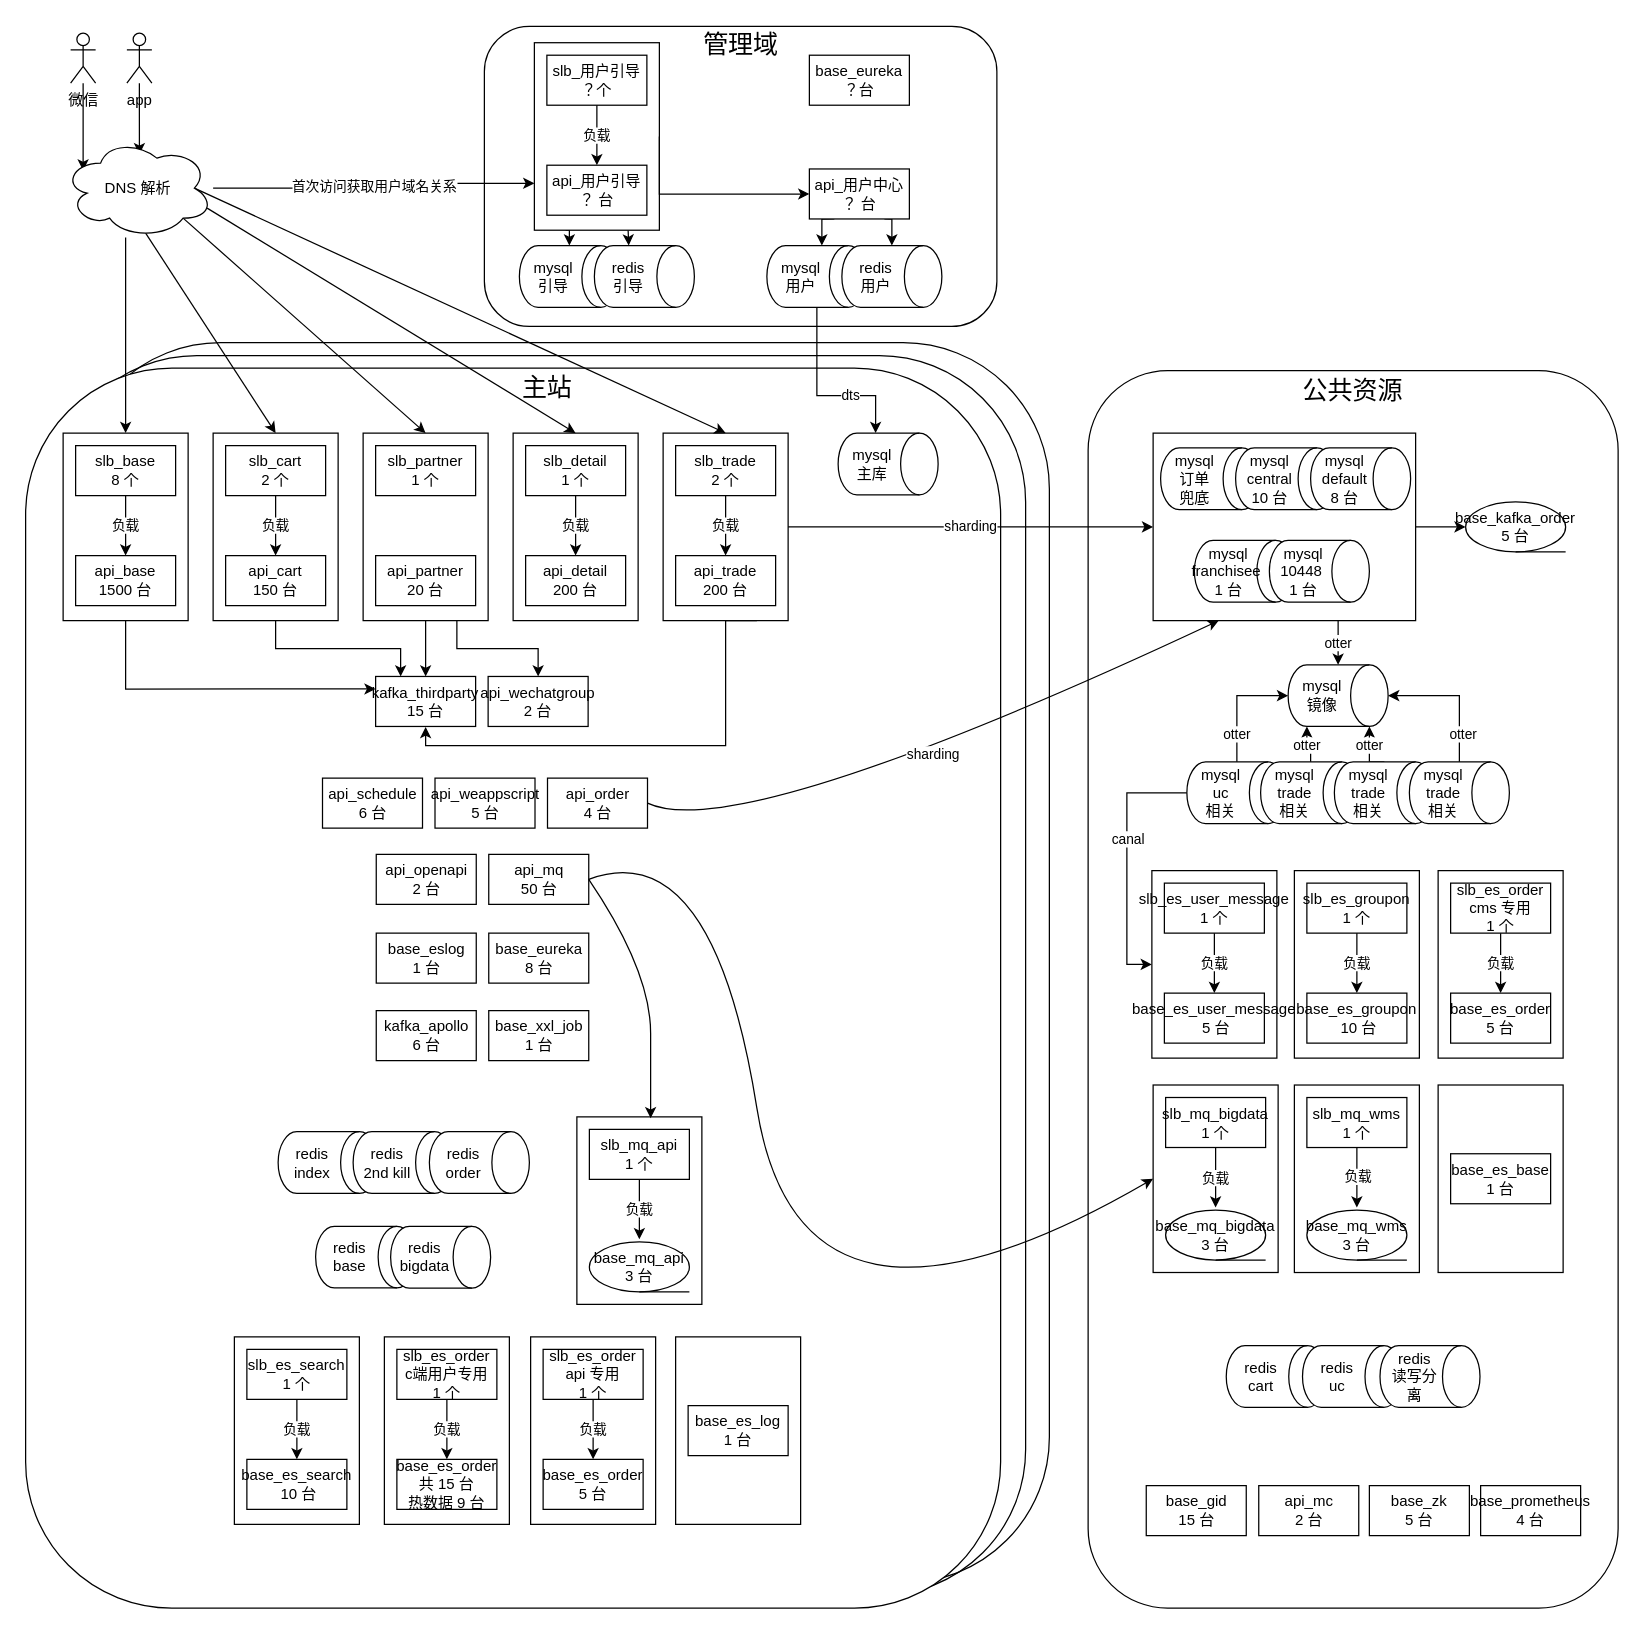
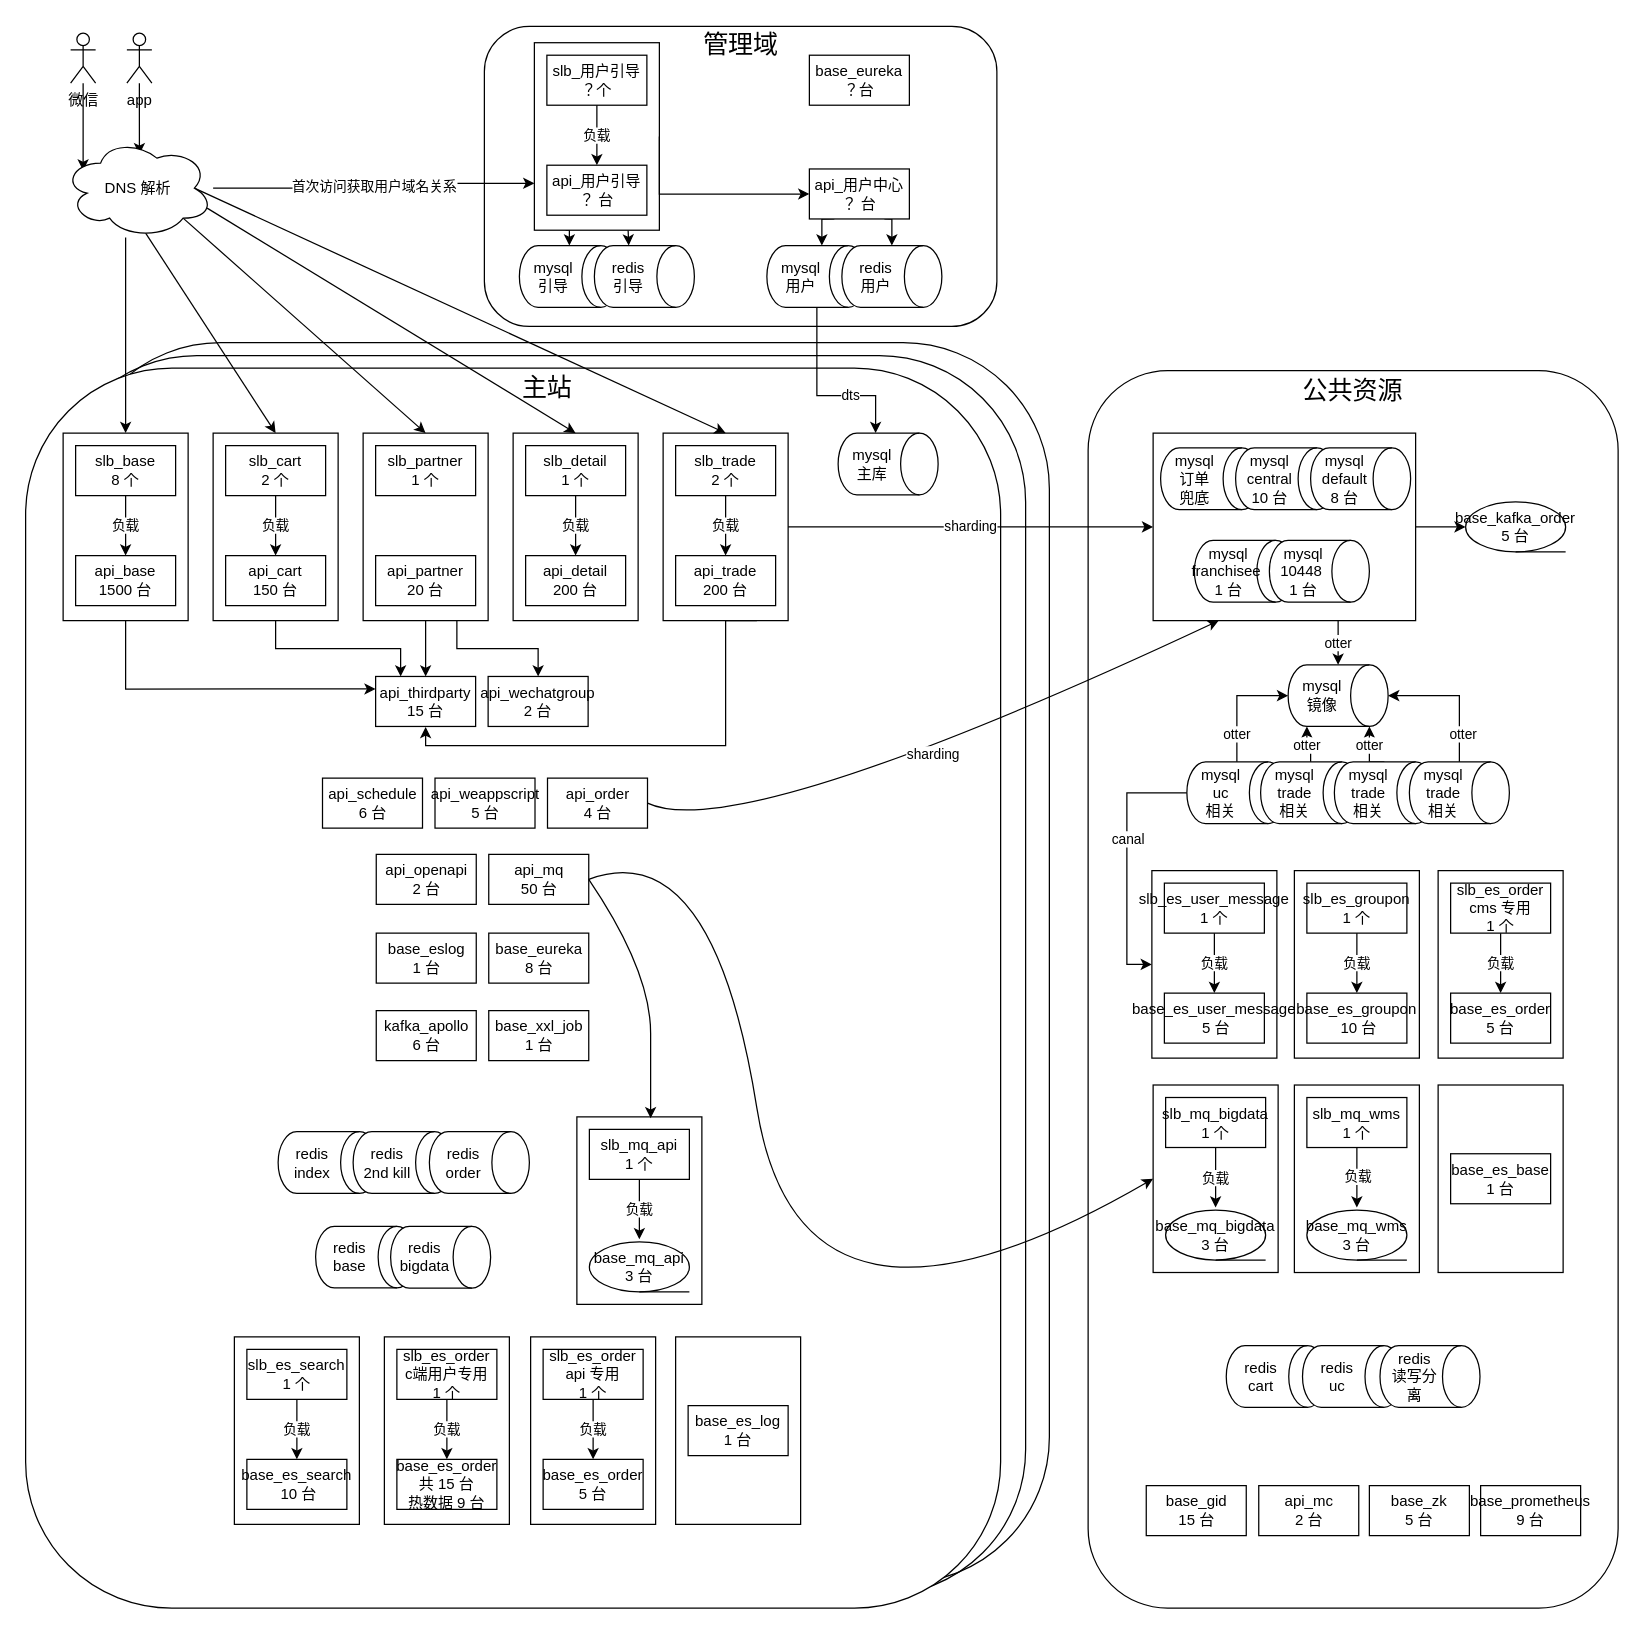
node "kafka_thirdparty 15 台": label "kafka_thirdparty 15 台" -> "api_thirdparty 15 台"
node "base_prometheus 4 台": label "base_prometheus 4 台" -> "base_prometheus 9 台"
